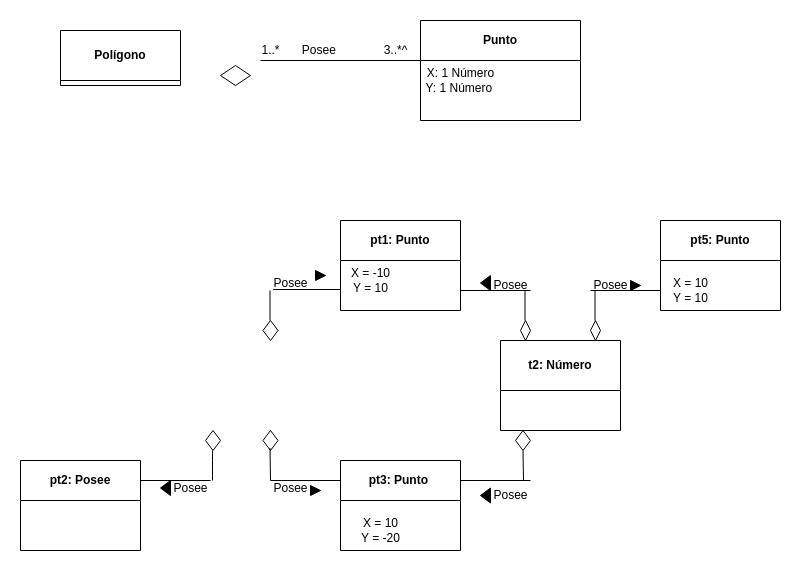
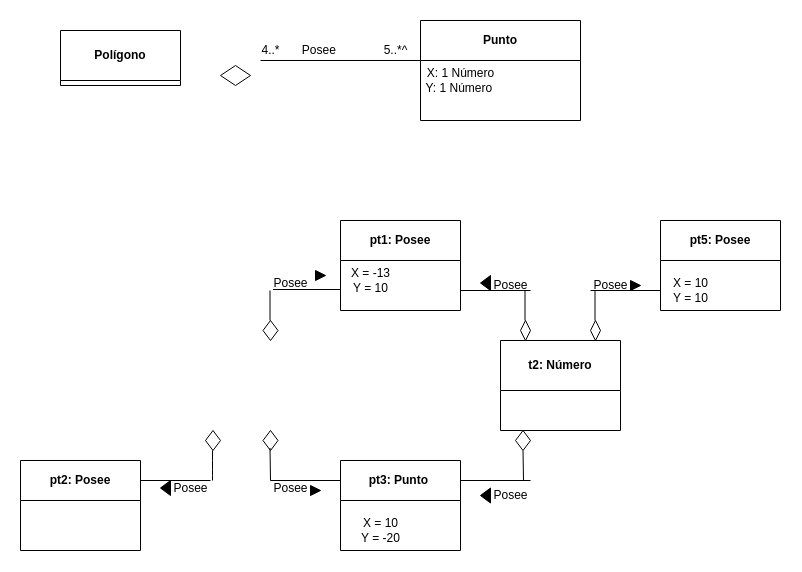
node "1..*": label "1..*" -> "4..*"
node "3..*^": label "3..*^" -> "5..*^"
node "pt1: Punto": label "pt1: Punto" -> "pt1: Posee"
node "pt5: Punto": label "pt5: Punto" -> "pt5: Posee"
node "X = -10 Y = 10": label "X = -10 Y = 10" -> "X = -13 Y = 10"
